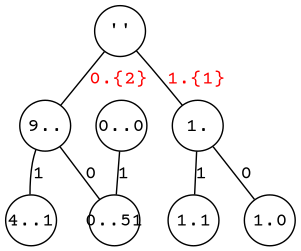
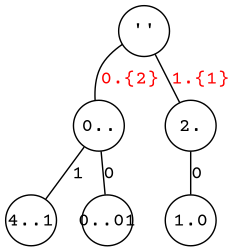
node "9..": label "9.." -> "0.."
node "0..0": removed
node "1.": label "1." -> "2."
node "0..51": label "0..51" -> "0..01"
node "1.1": removed
